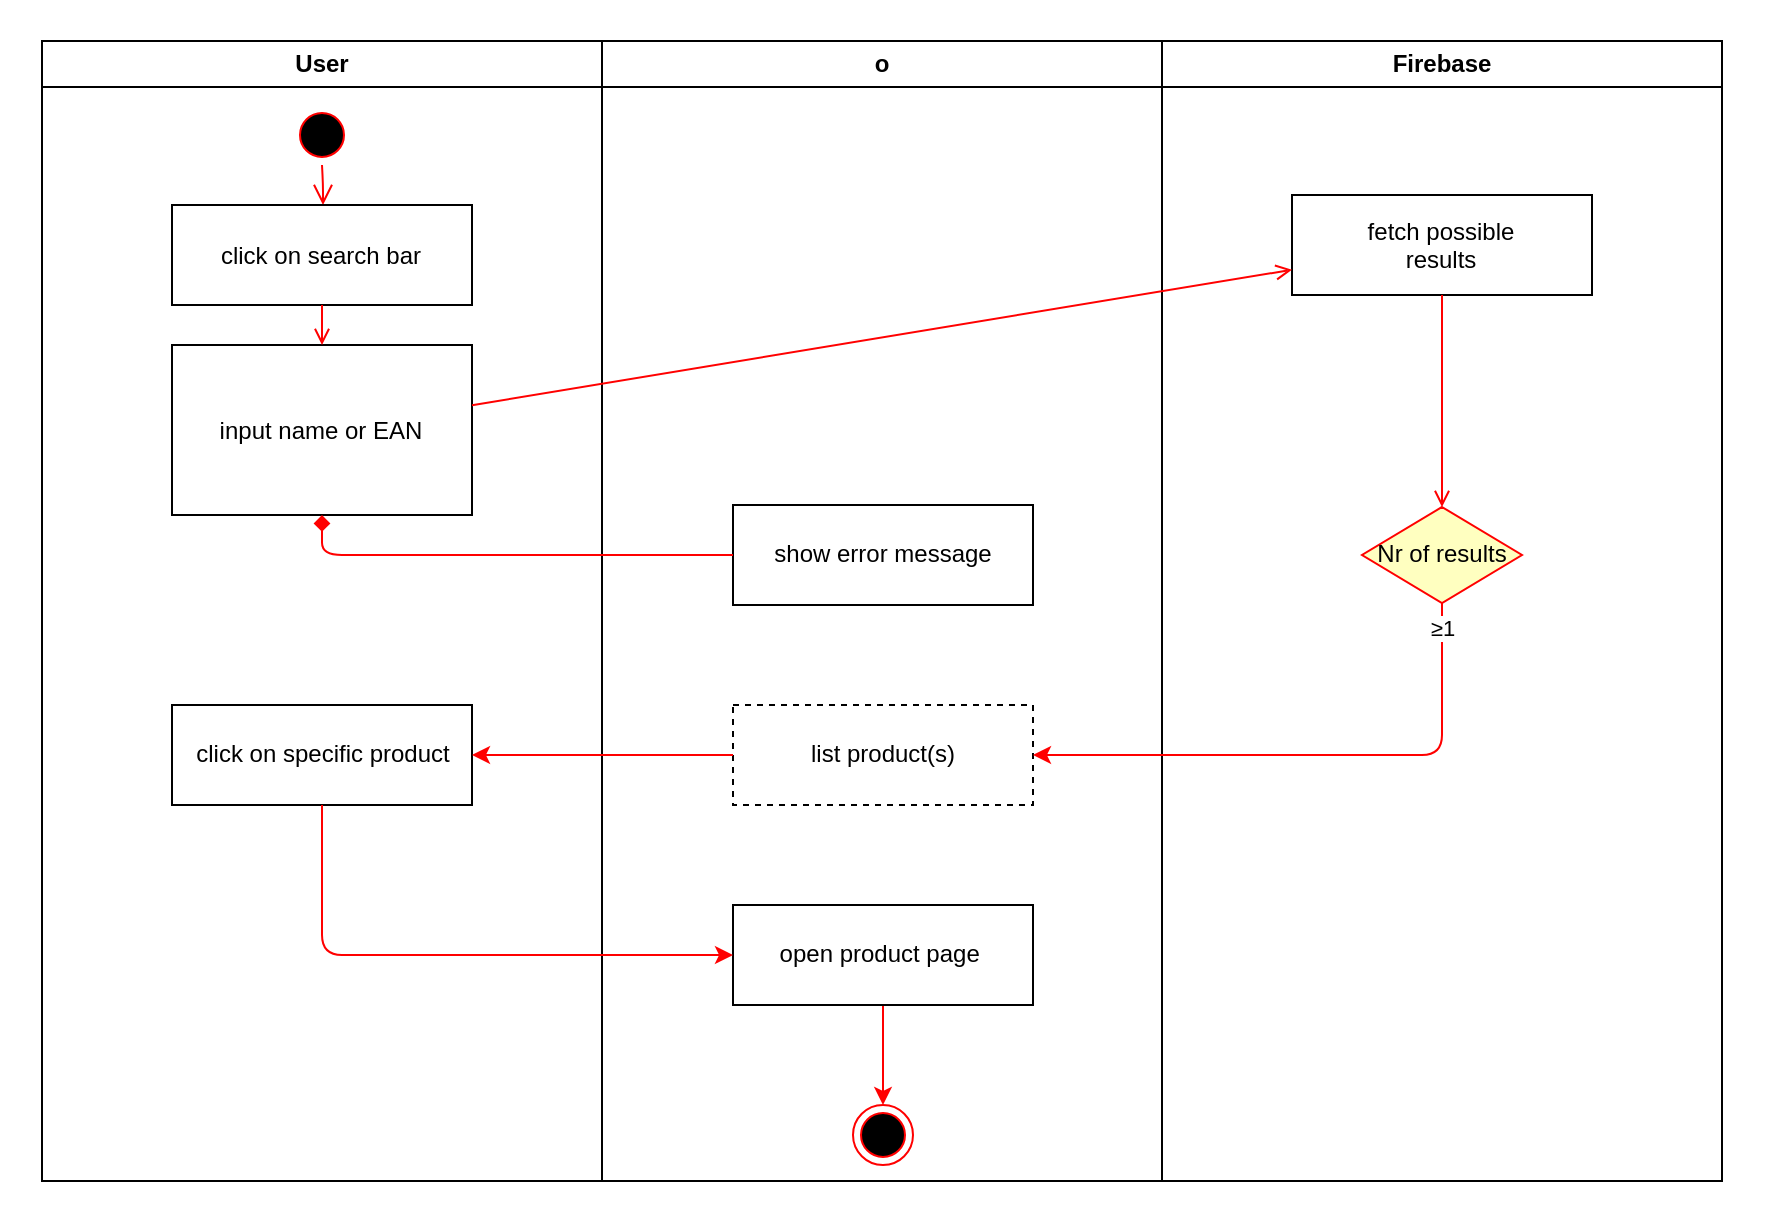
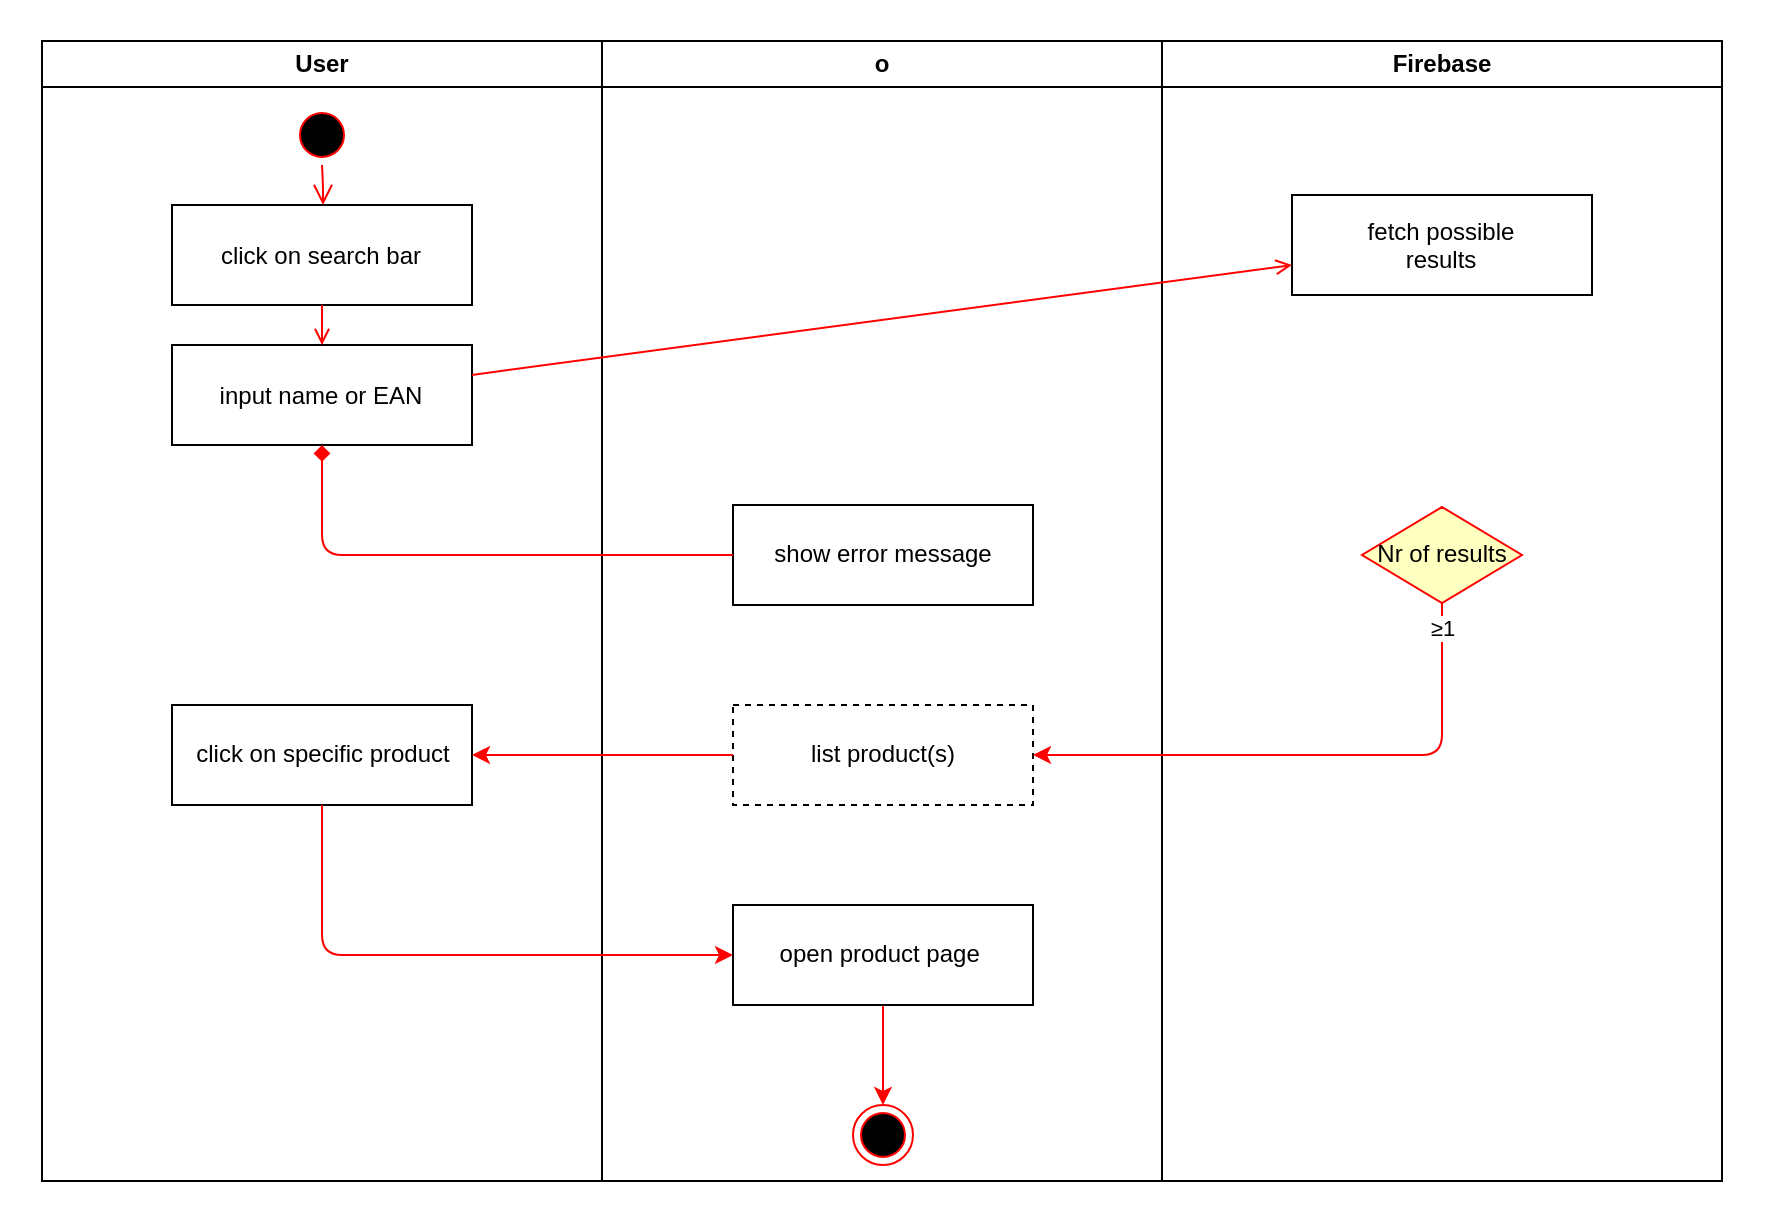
edge "fetch possible results" -> "Nr of results": removed
node "input name or EAN": size 300x170 -> 300x100
